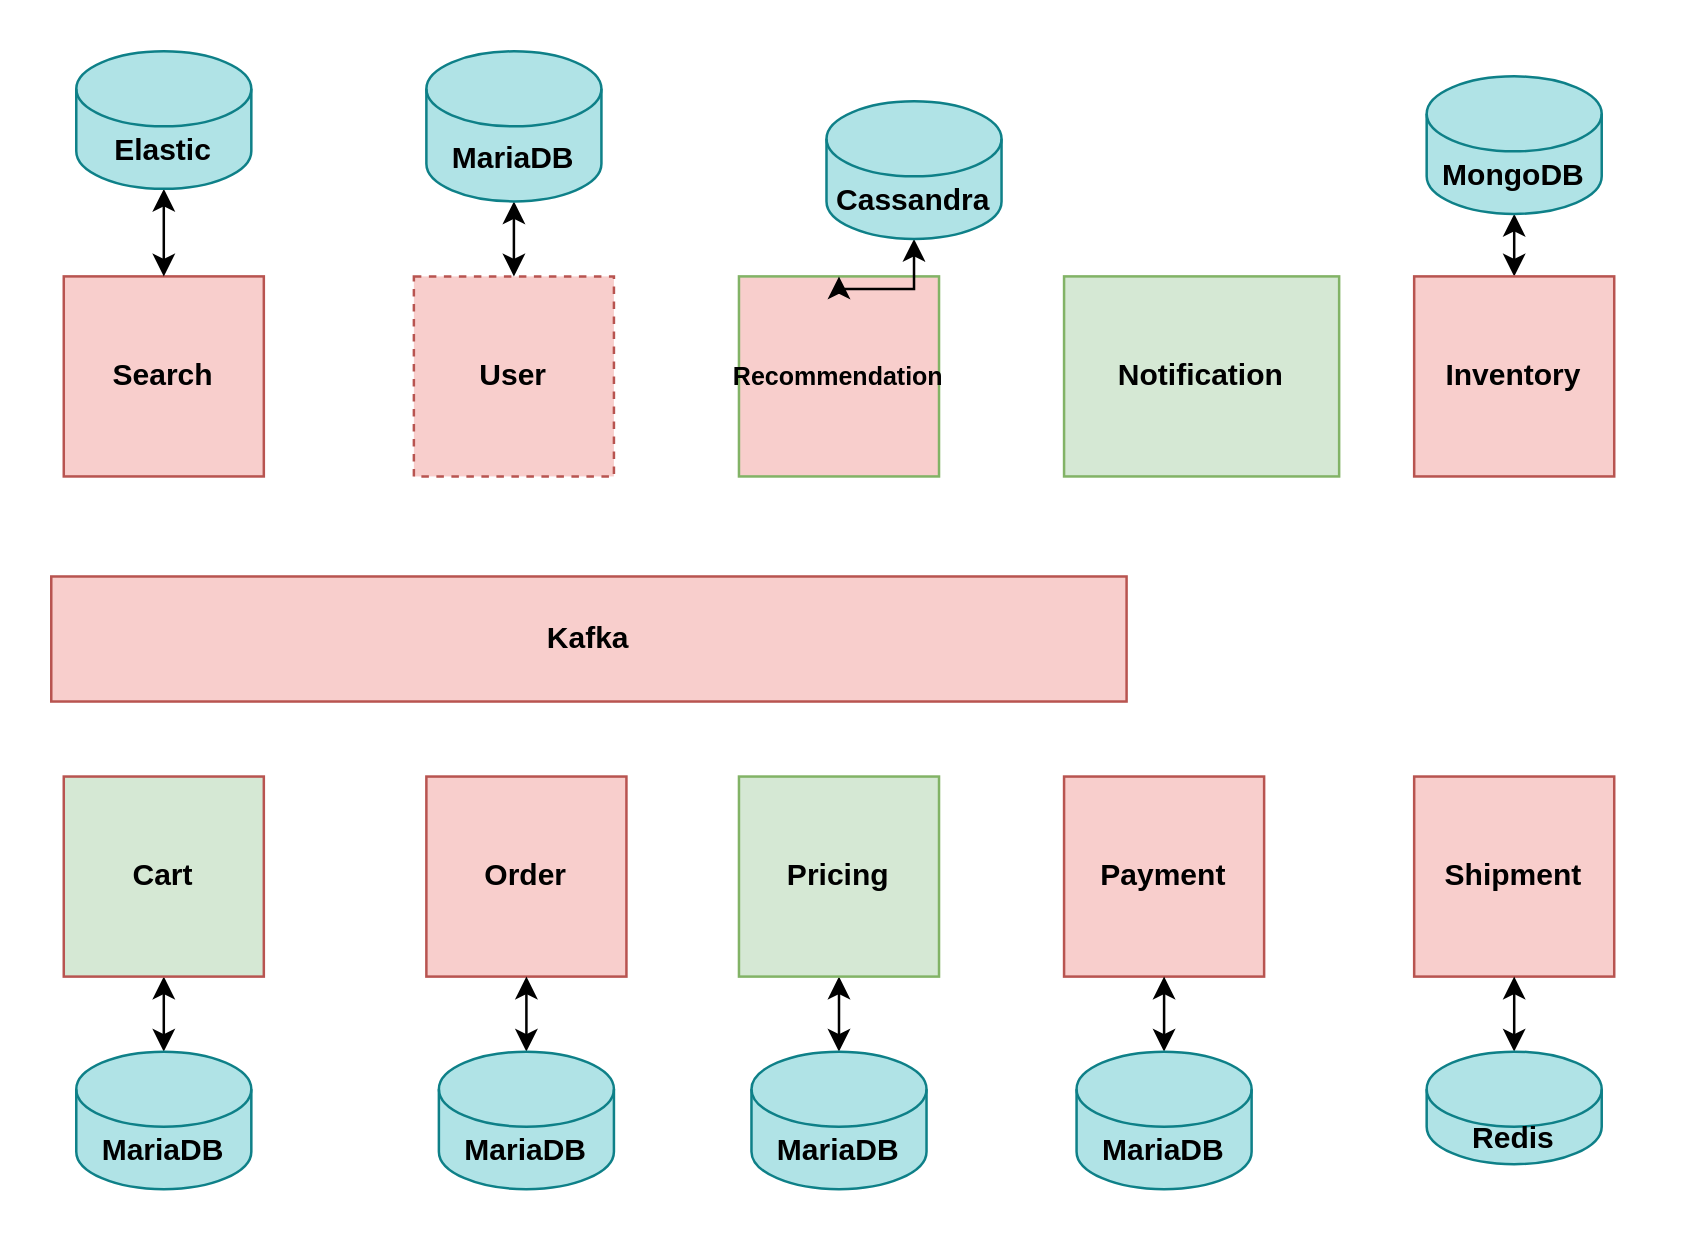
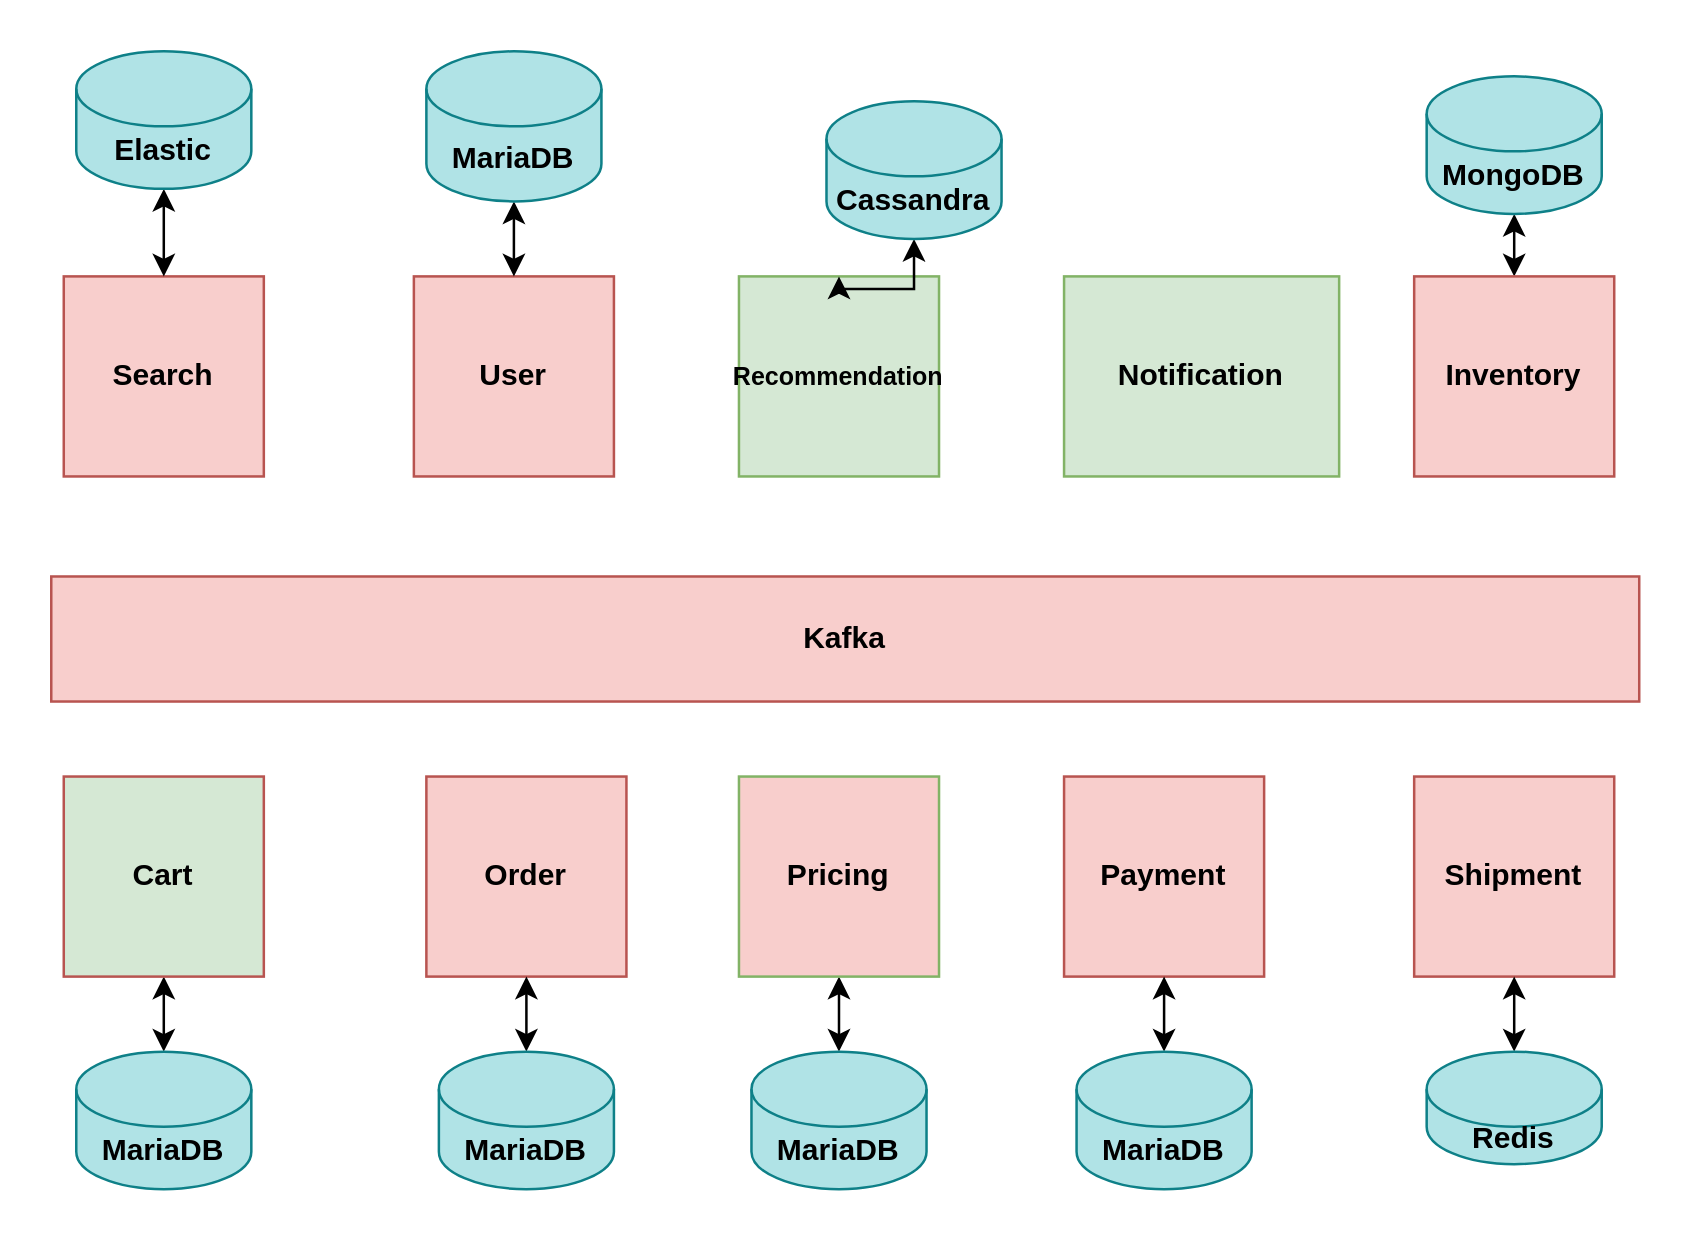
node "User": style dashed -> solid
node "Recommendation": fillcolor #f8cecc -> #d5e8d4
node "Kafka": size 1075x125 -> 1588x125
node "Pricing": fillcolor #d5e8d4 -> #f8cecc
